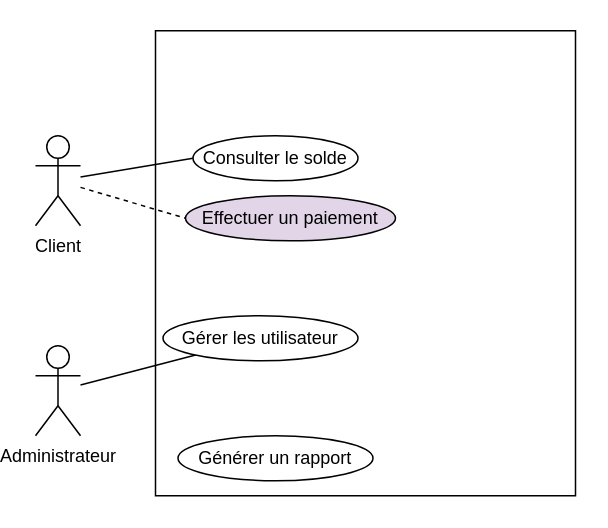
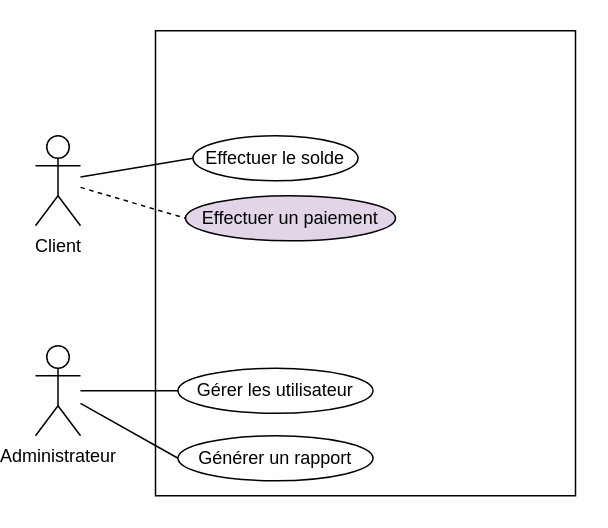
node "Consulter le solde": label "Consulter le solde" -> "Effectuer le solde"
node "Gérer les utilisateur": moved (260, 338) -> (275, 391)
edge "Administrateur" -- "Générer un rapport": added
